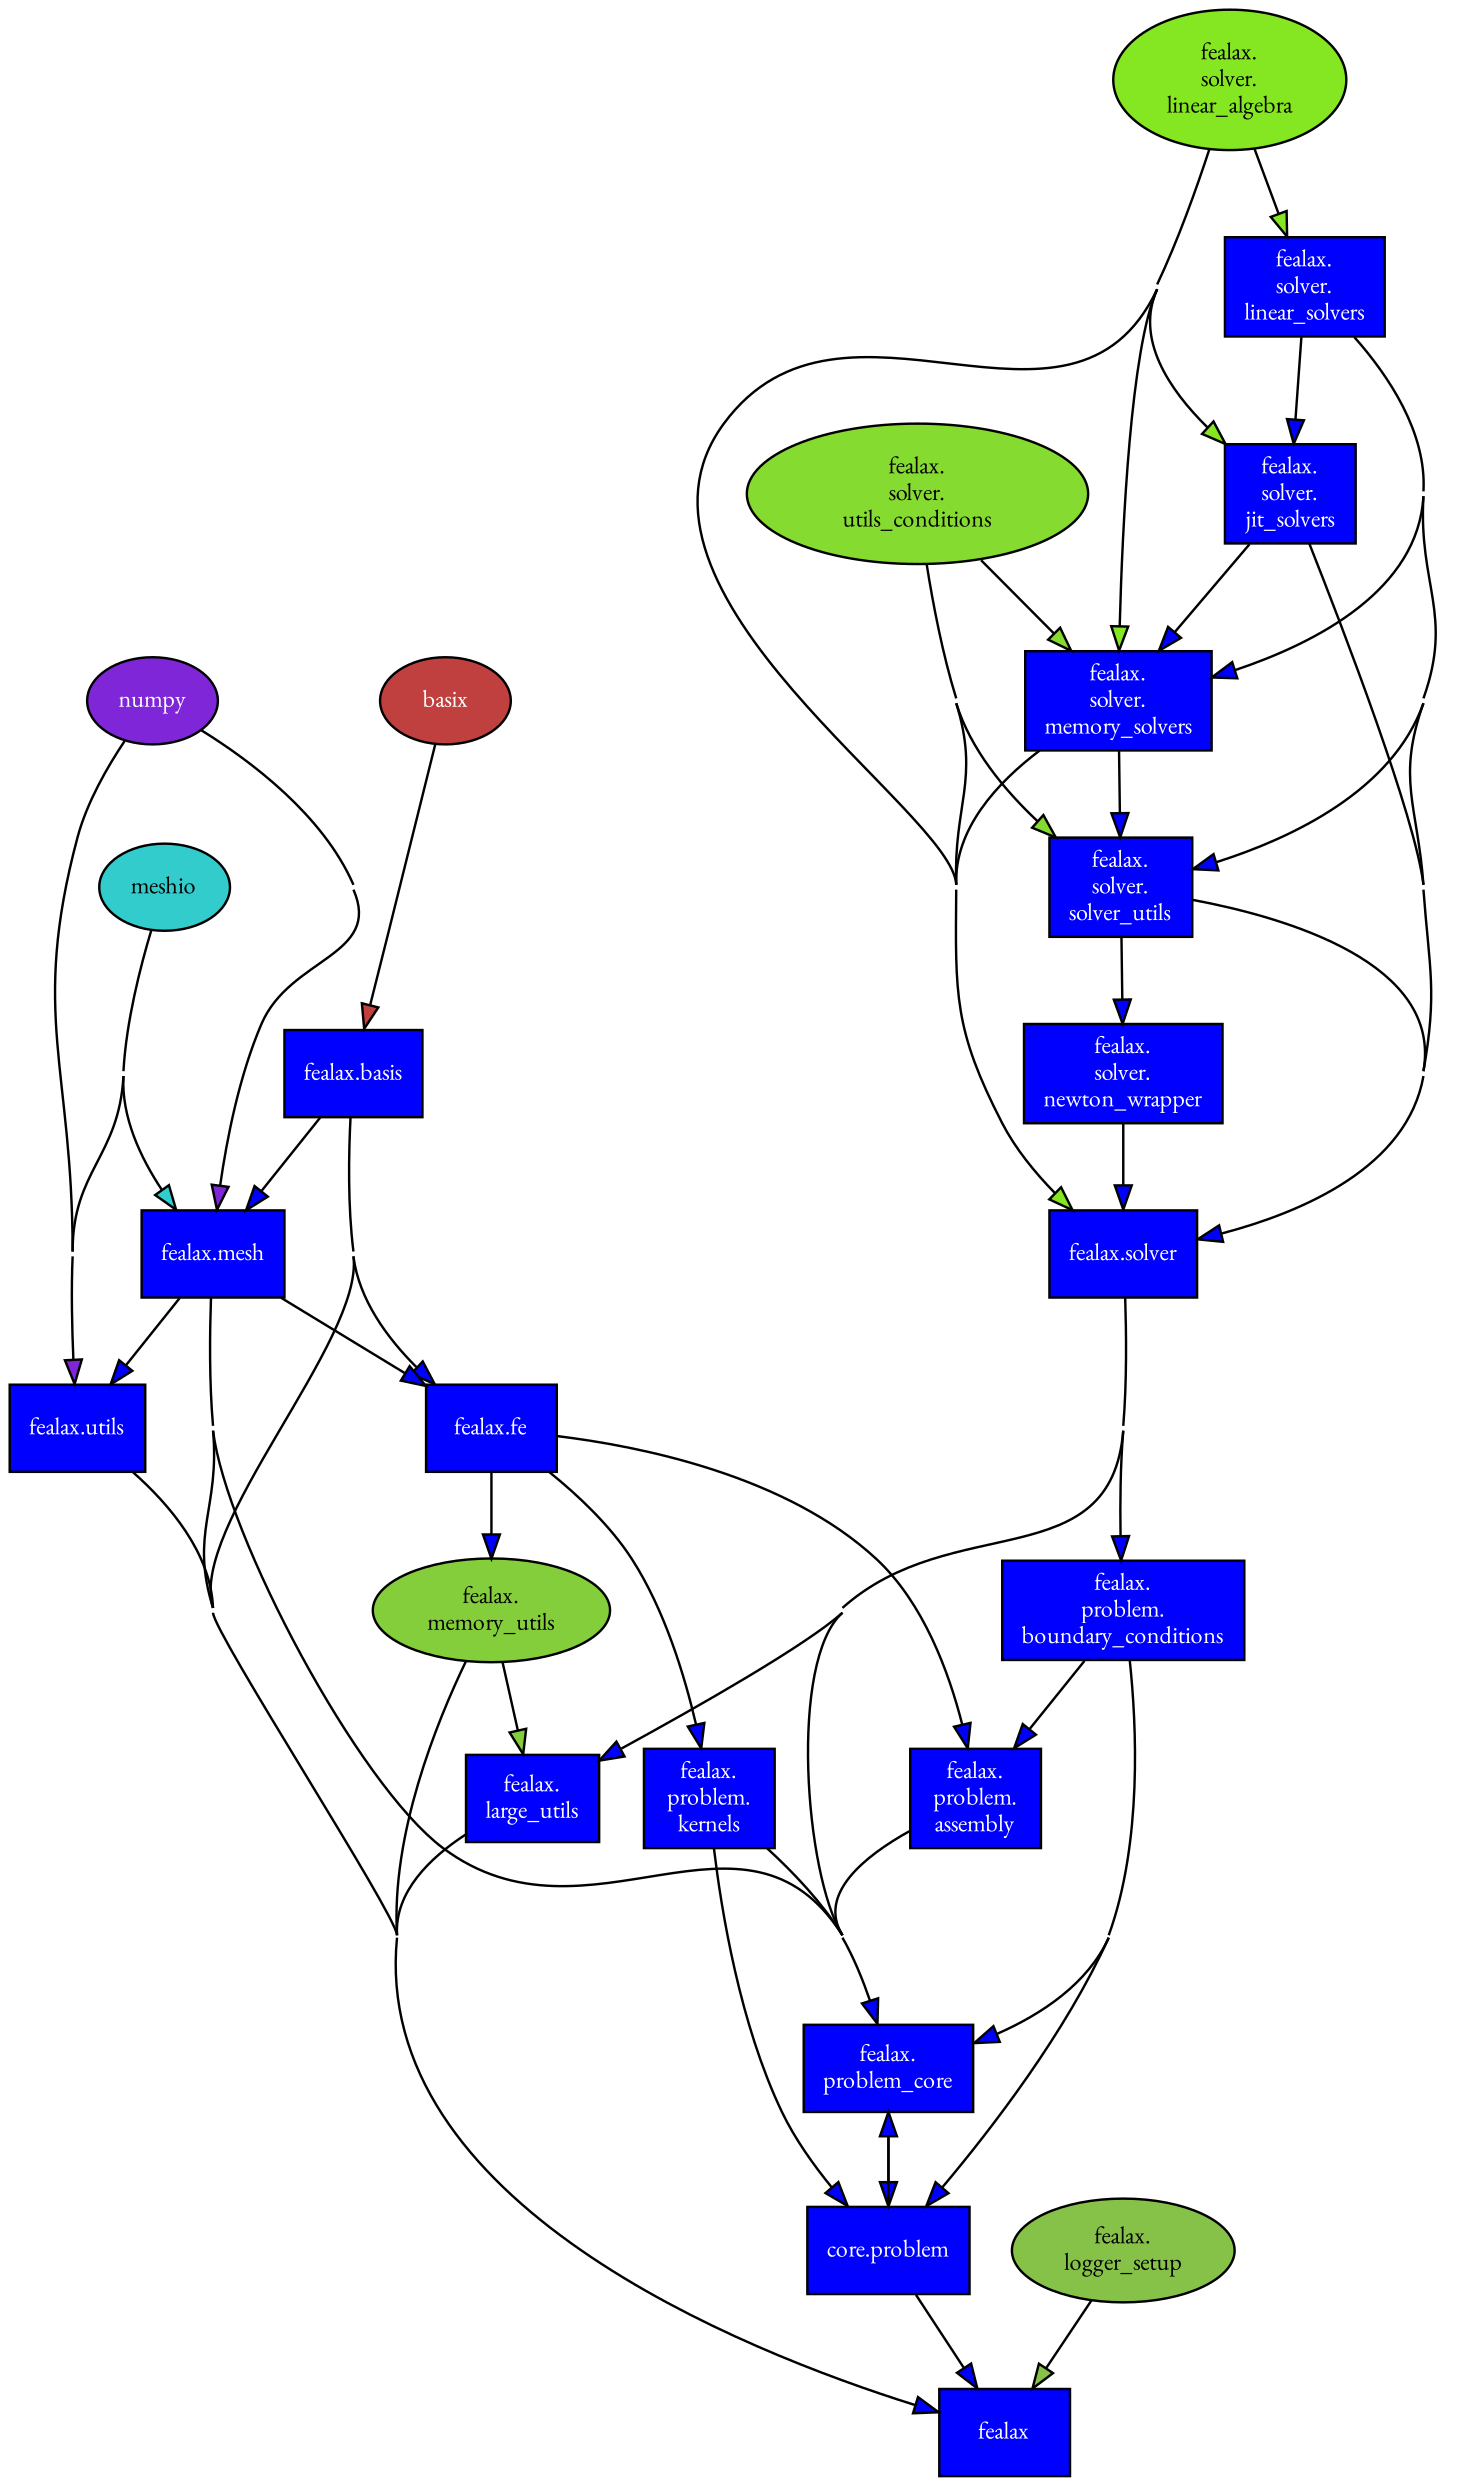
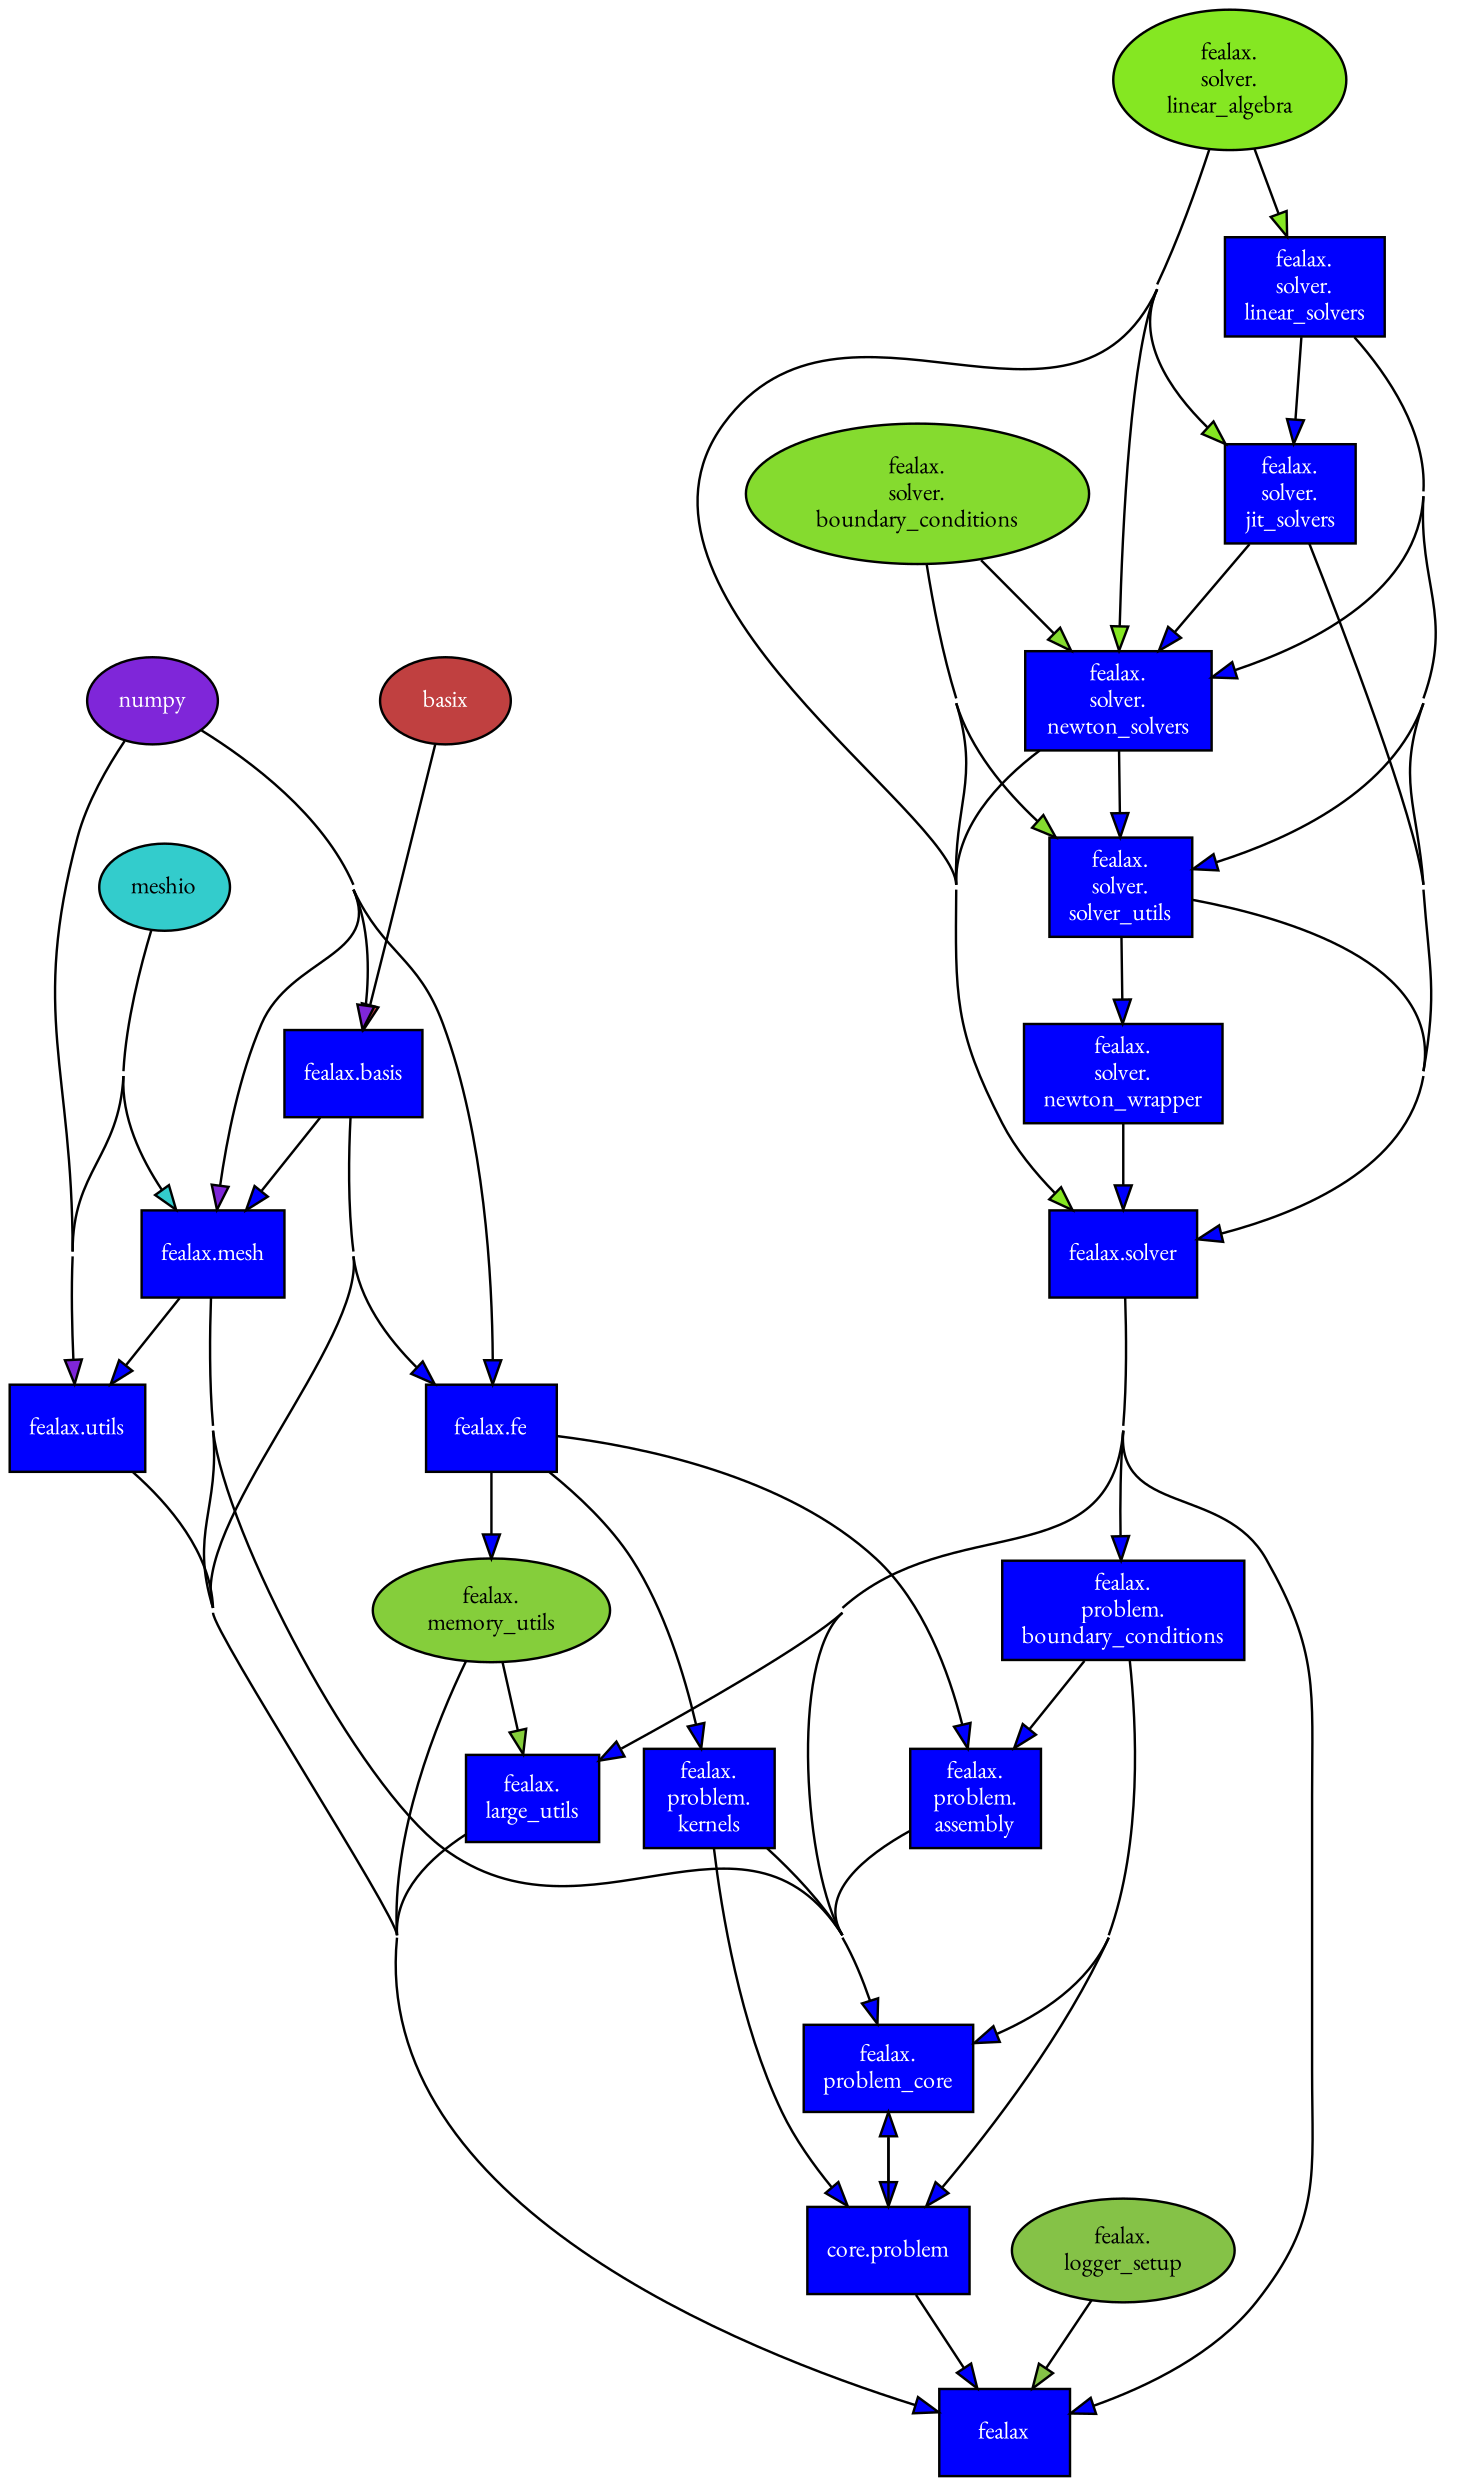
node "fealax. solver. utils_conditions": label "fealax. solver. utils_conditions" -> "fealax. solver. boundary_conditions"
node "fealax. solver. memory_solvers": label "fealax. solver. memory_solvers" -> "fealax. solver. newton_solvers"
edge "numpy" -> "fealax.basis": added
edge "fealax.mesh" -> "fealax.fe": now "numpy" -> "fealax.fe"
edge "fealax.solver" -> "fealax": added
